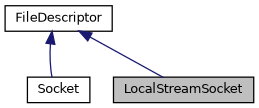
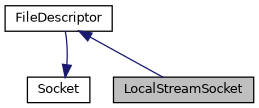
edge "Socket" -> "FileDescriptor": reversed
